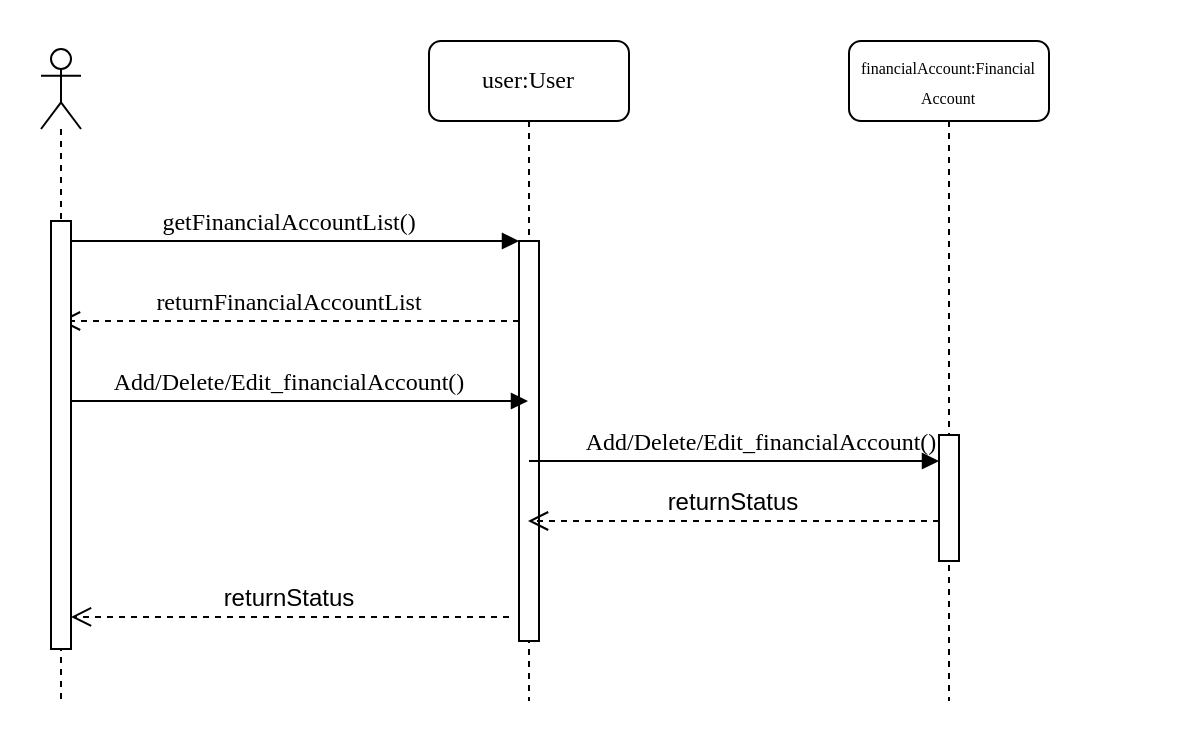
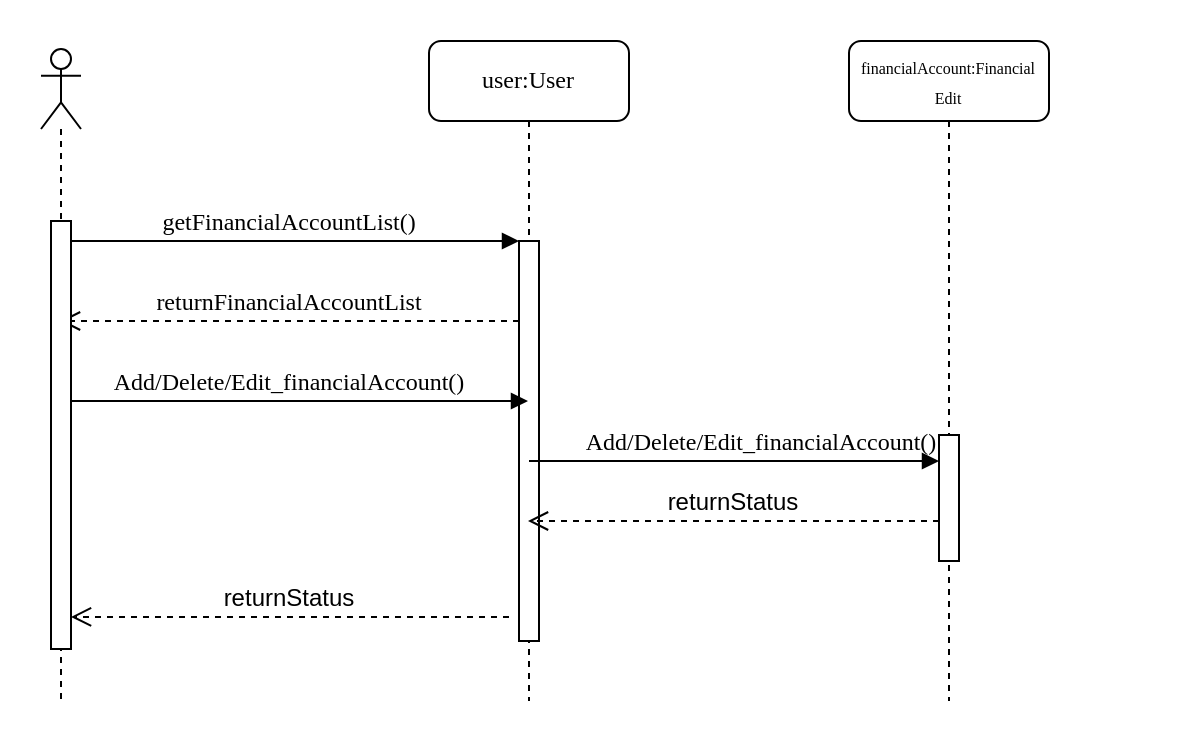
node "financialAccount:Financial Account": label "financialAccount:Financial Account" -> "financialAccount:Financial Edit"
